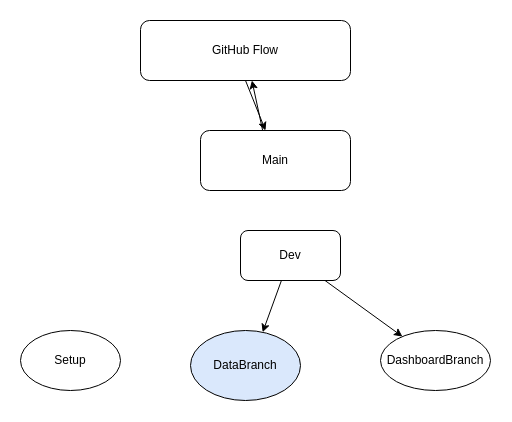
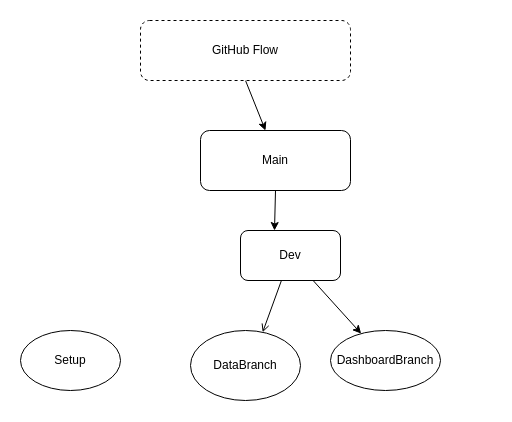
node "GitHub Flow": style solid -> dashed
edge "Main" -> "GitHub Flow": now "Main" -> "Dev"
edge "Dev" -> "DataBranch": arrowhead classic -> open
node "DashboardBranch": moved (436, 361) -> (386, 361)
node "DataBranch": fillcolor #dae8fc -> #ffffff
